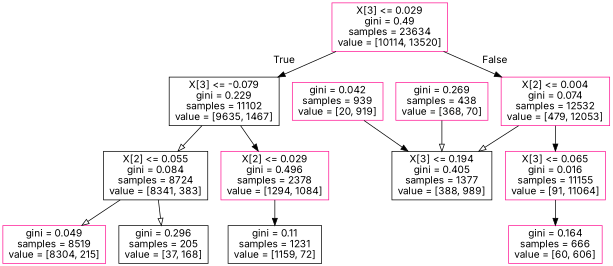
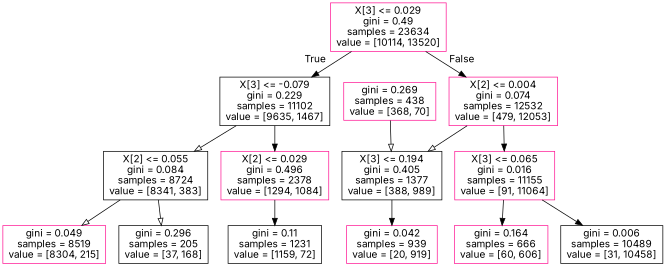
edge "gini = 0.042 samples = 939 value = [20, 919]" -> "X[3] <= 0.194 gini = 0.405 samples = 1377 value = [388, 989]": reversed
node "gini = 0.006 samples = 10489 value = [31, 10458]": added
